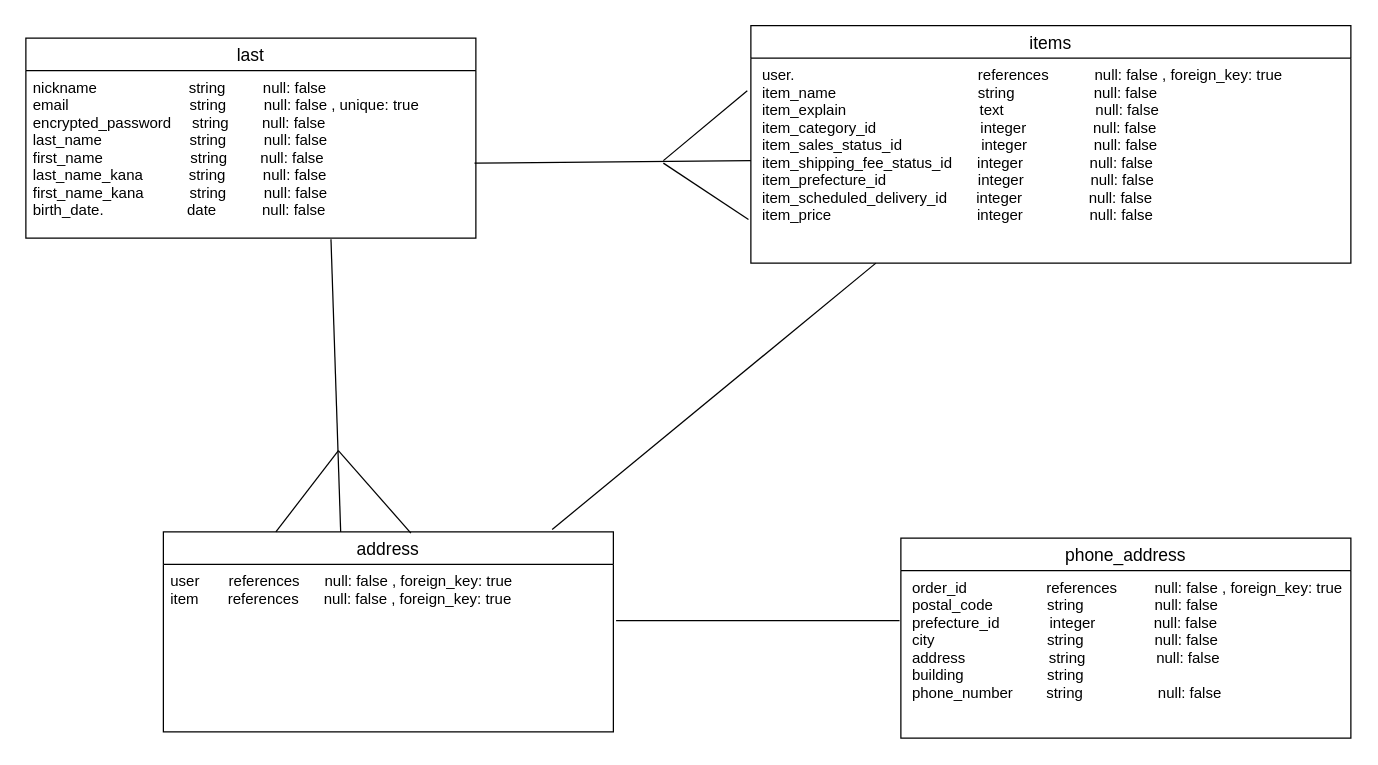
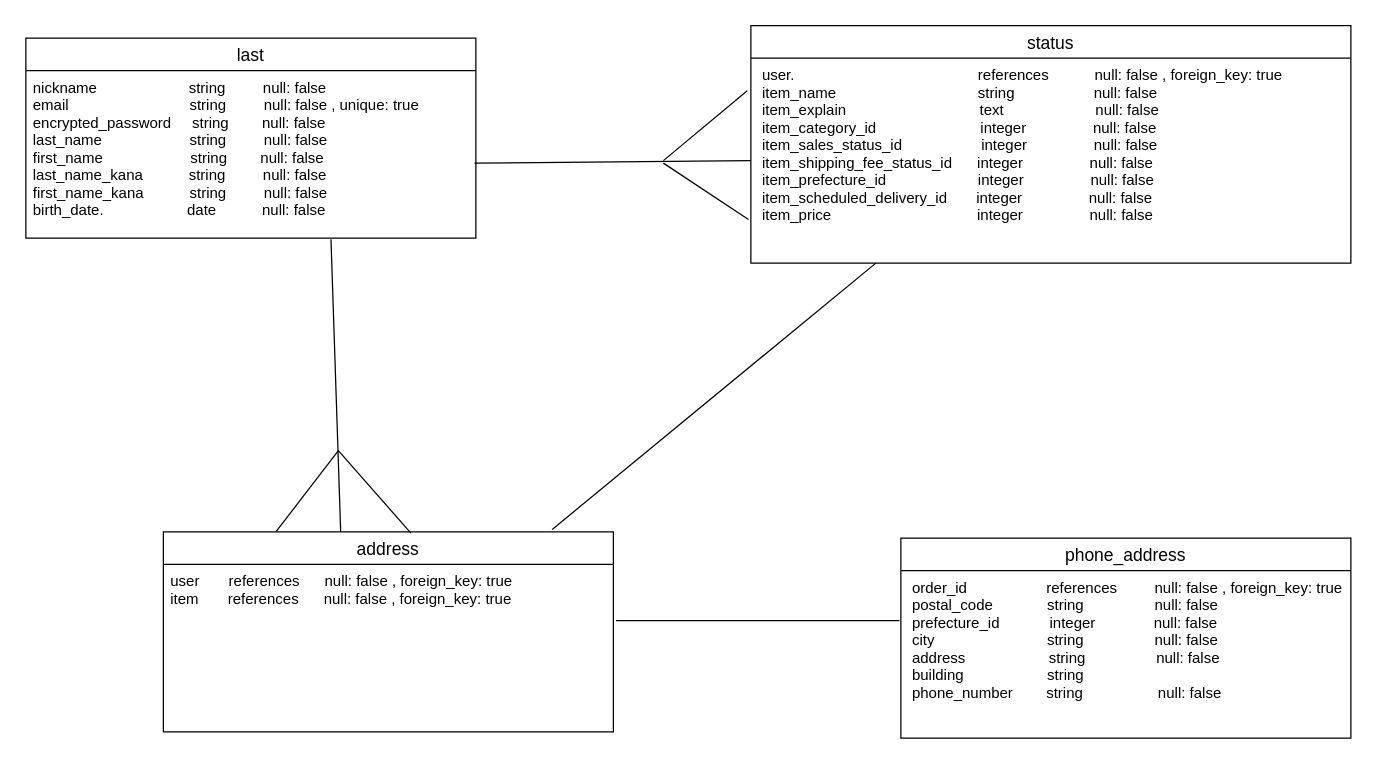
node "items": label "items" -> "status"
